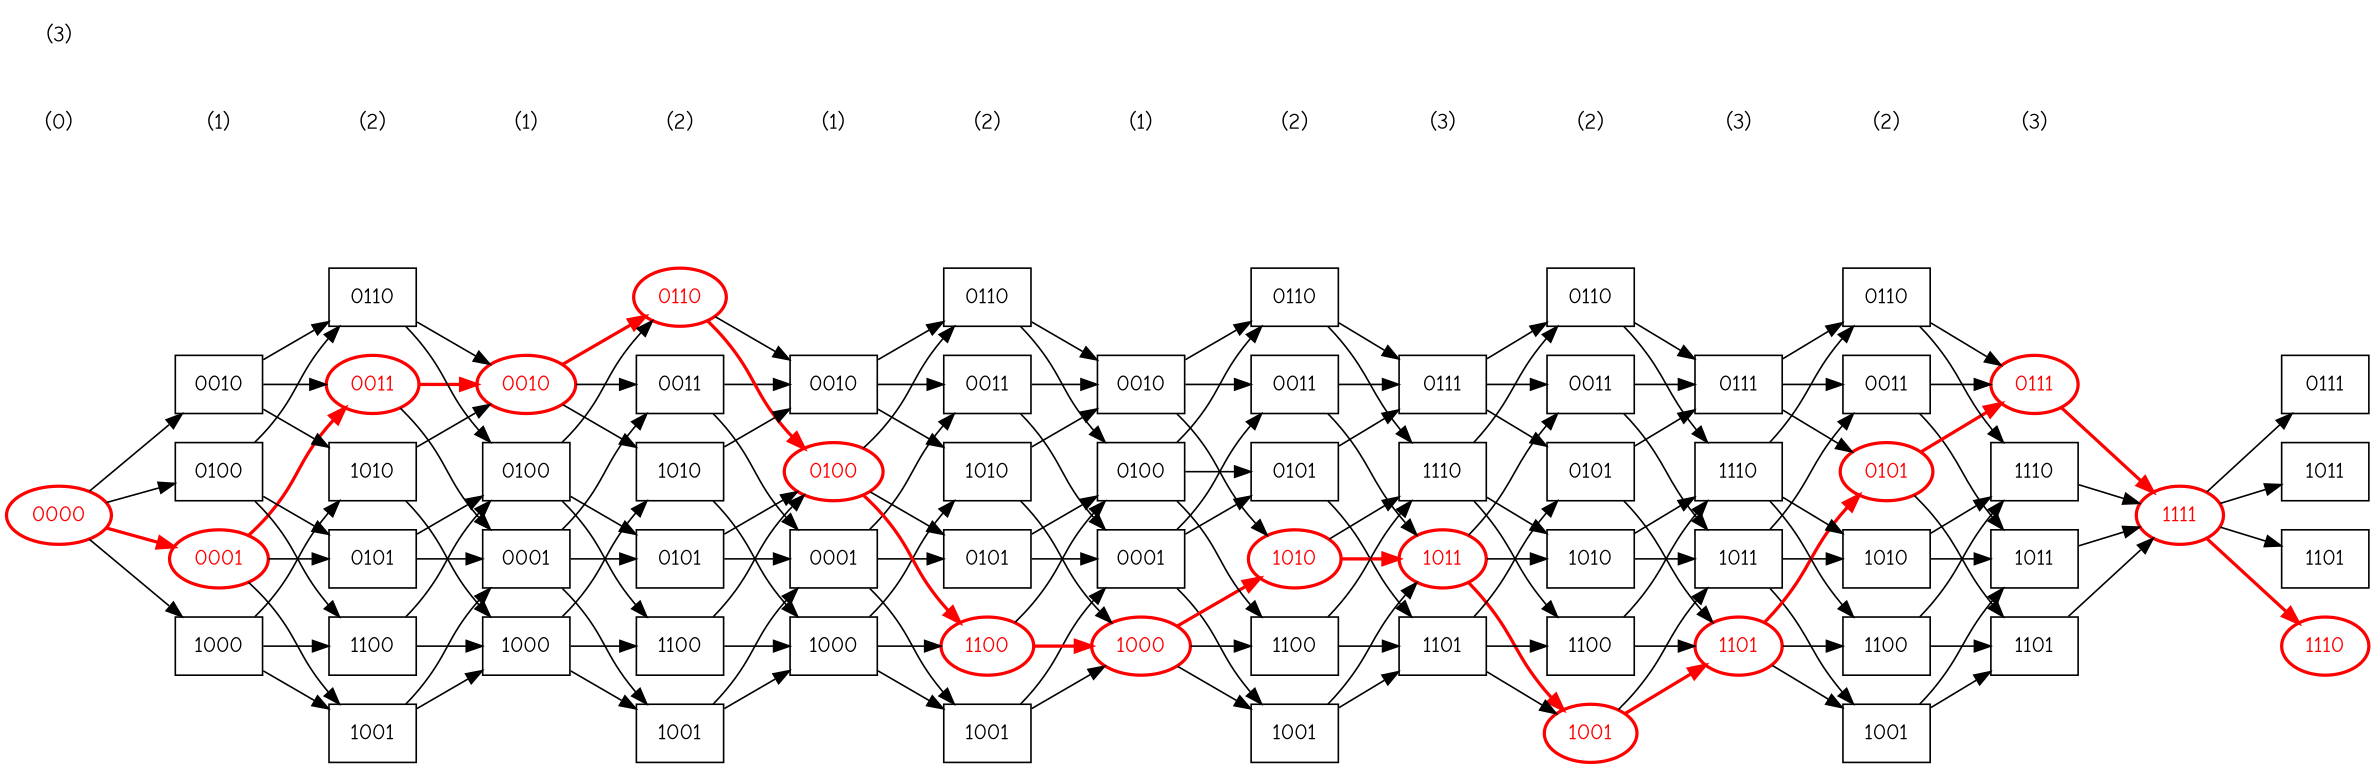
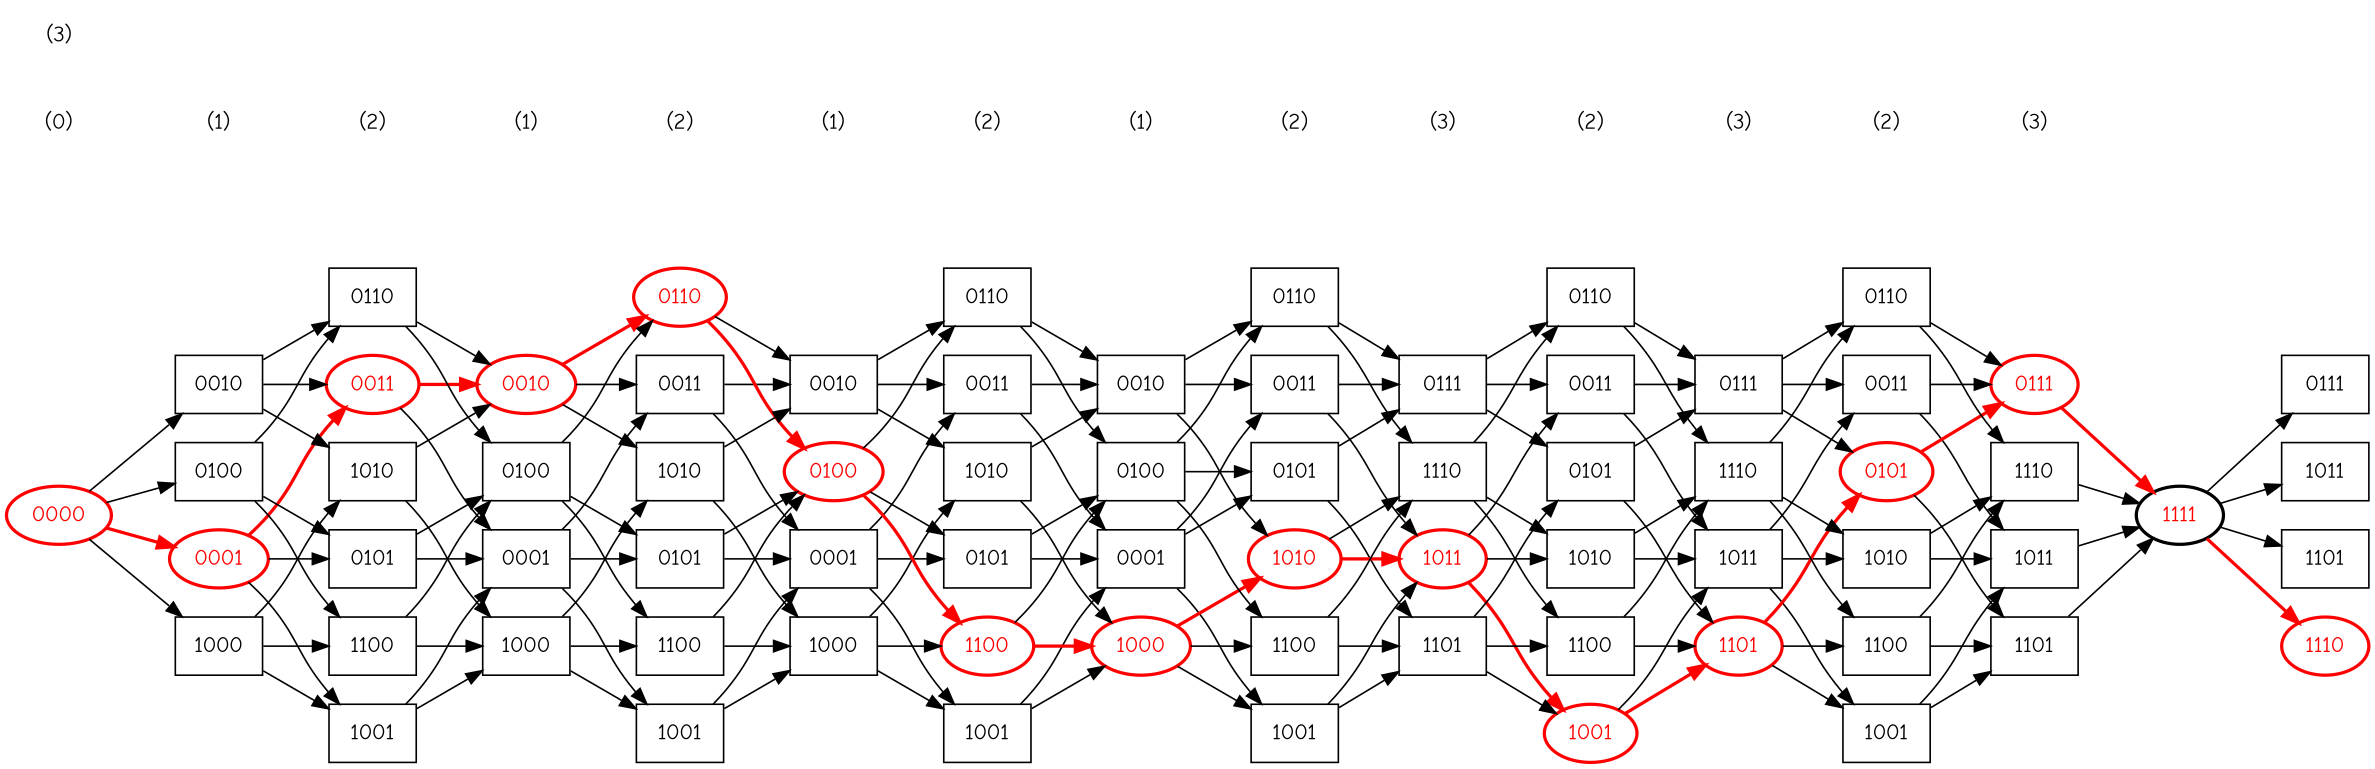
node "1111": color red -> black
